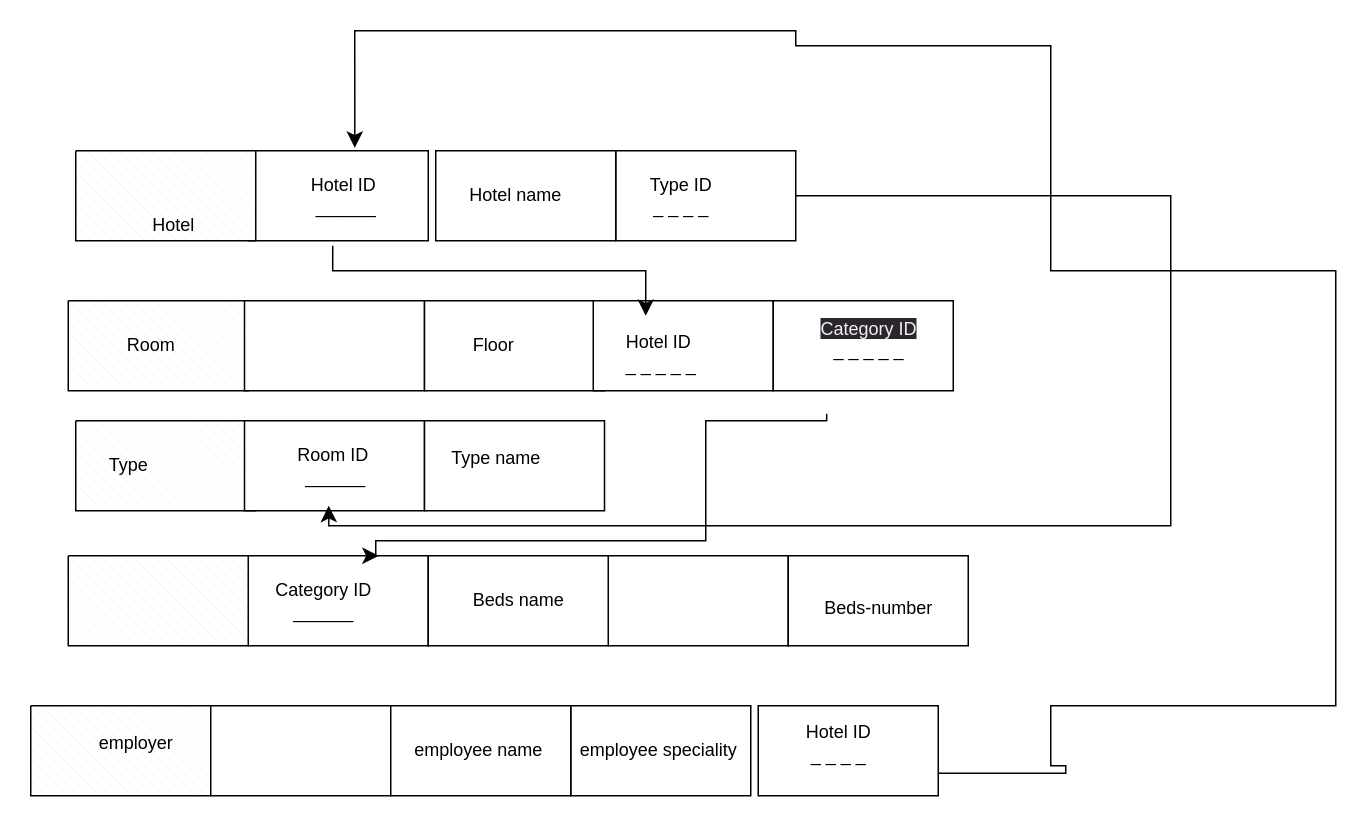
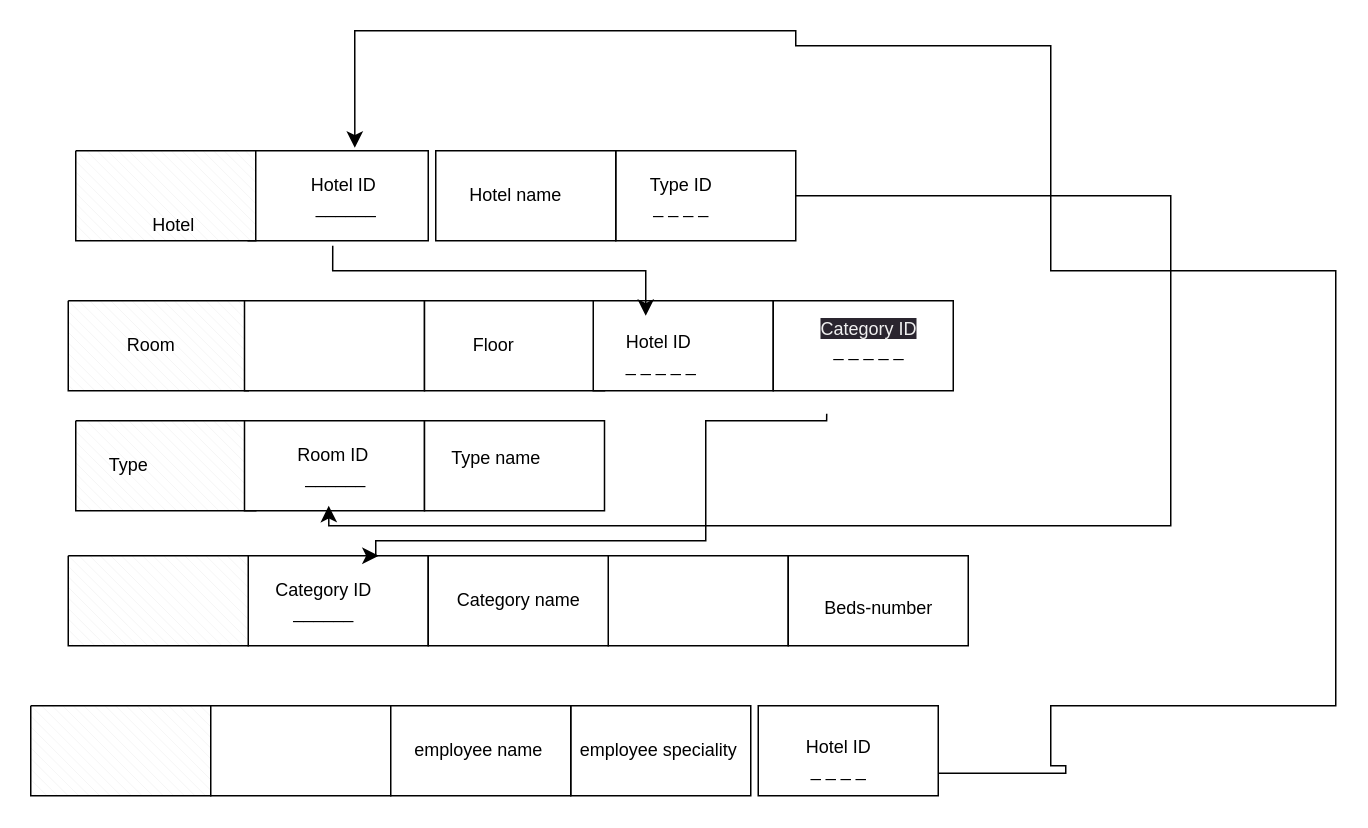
node "Beds name": label "Beds name" -> "Category name"
node "employer": removed
node "Hotel ID _ _ _ _": moved (841, 743) -> (841, 758)
